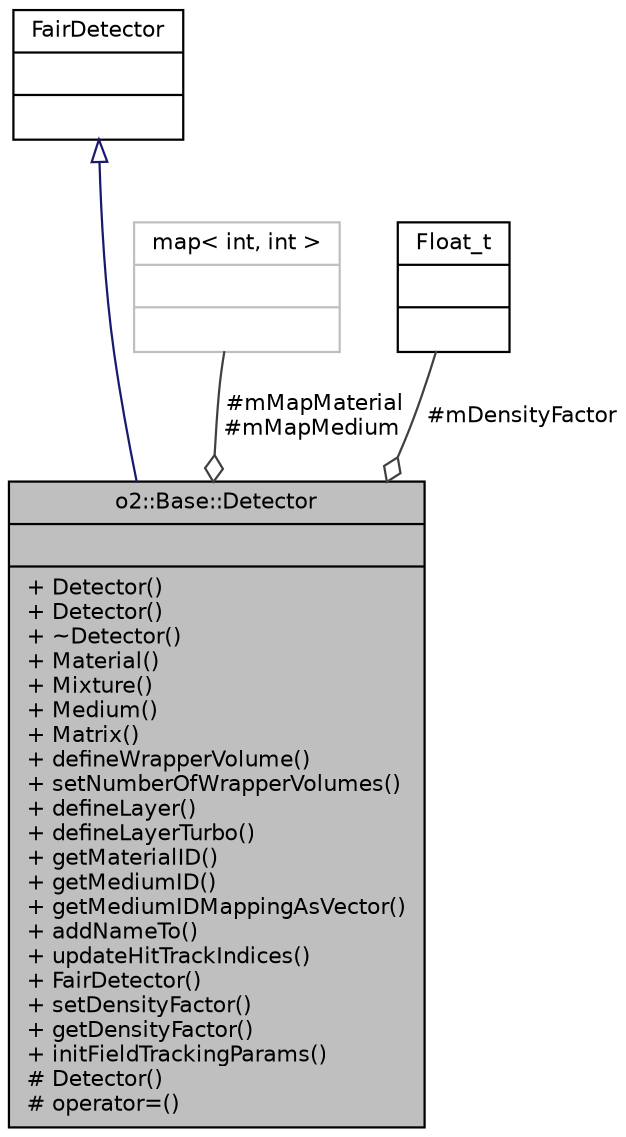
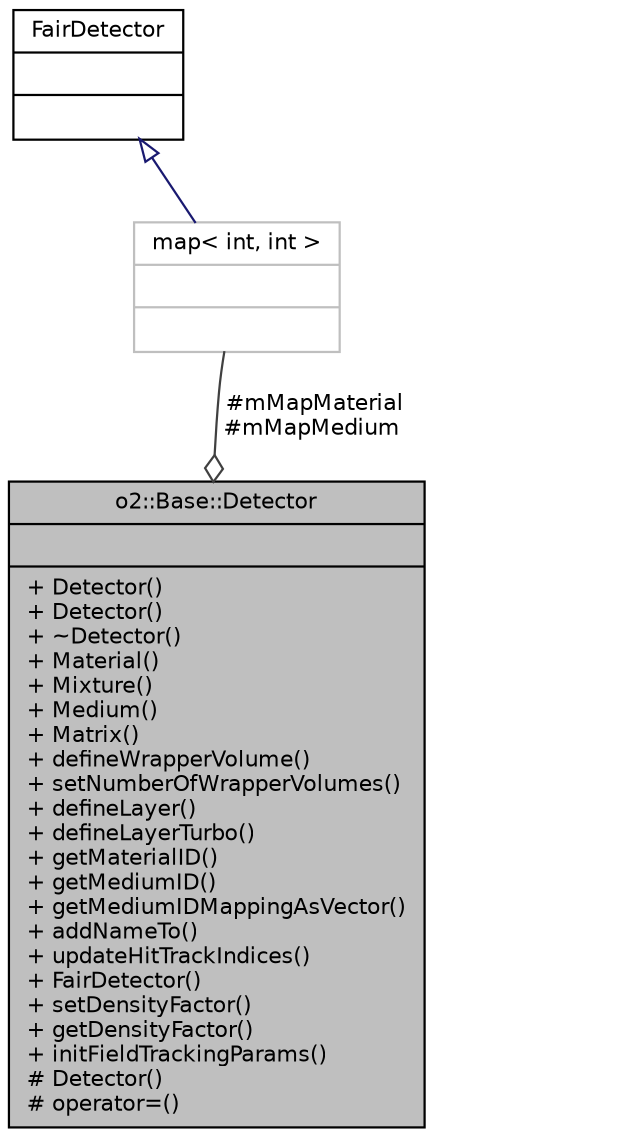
node "Float_t": removed
edge "o2::Base::Detector" -> "FairDetector": now "map< int, int >" -> "FairDetector"
